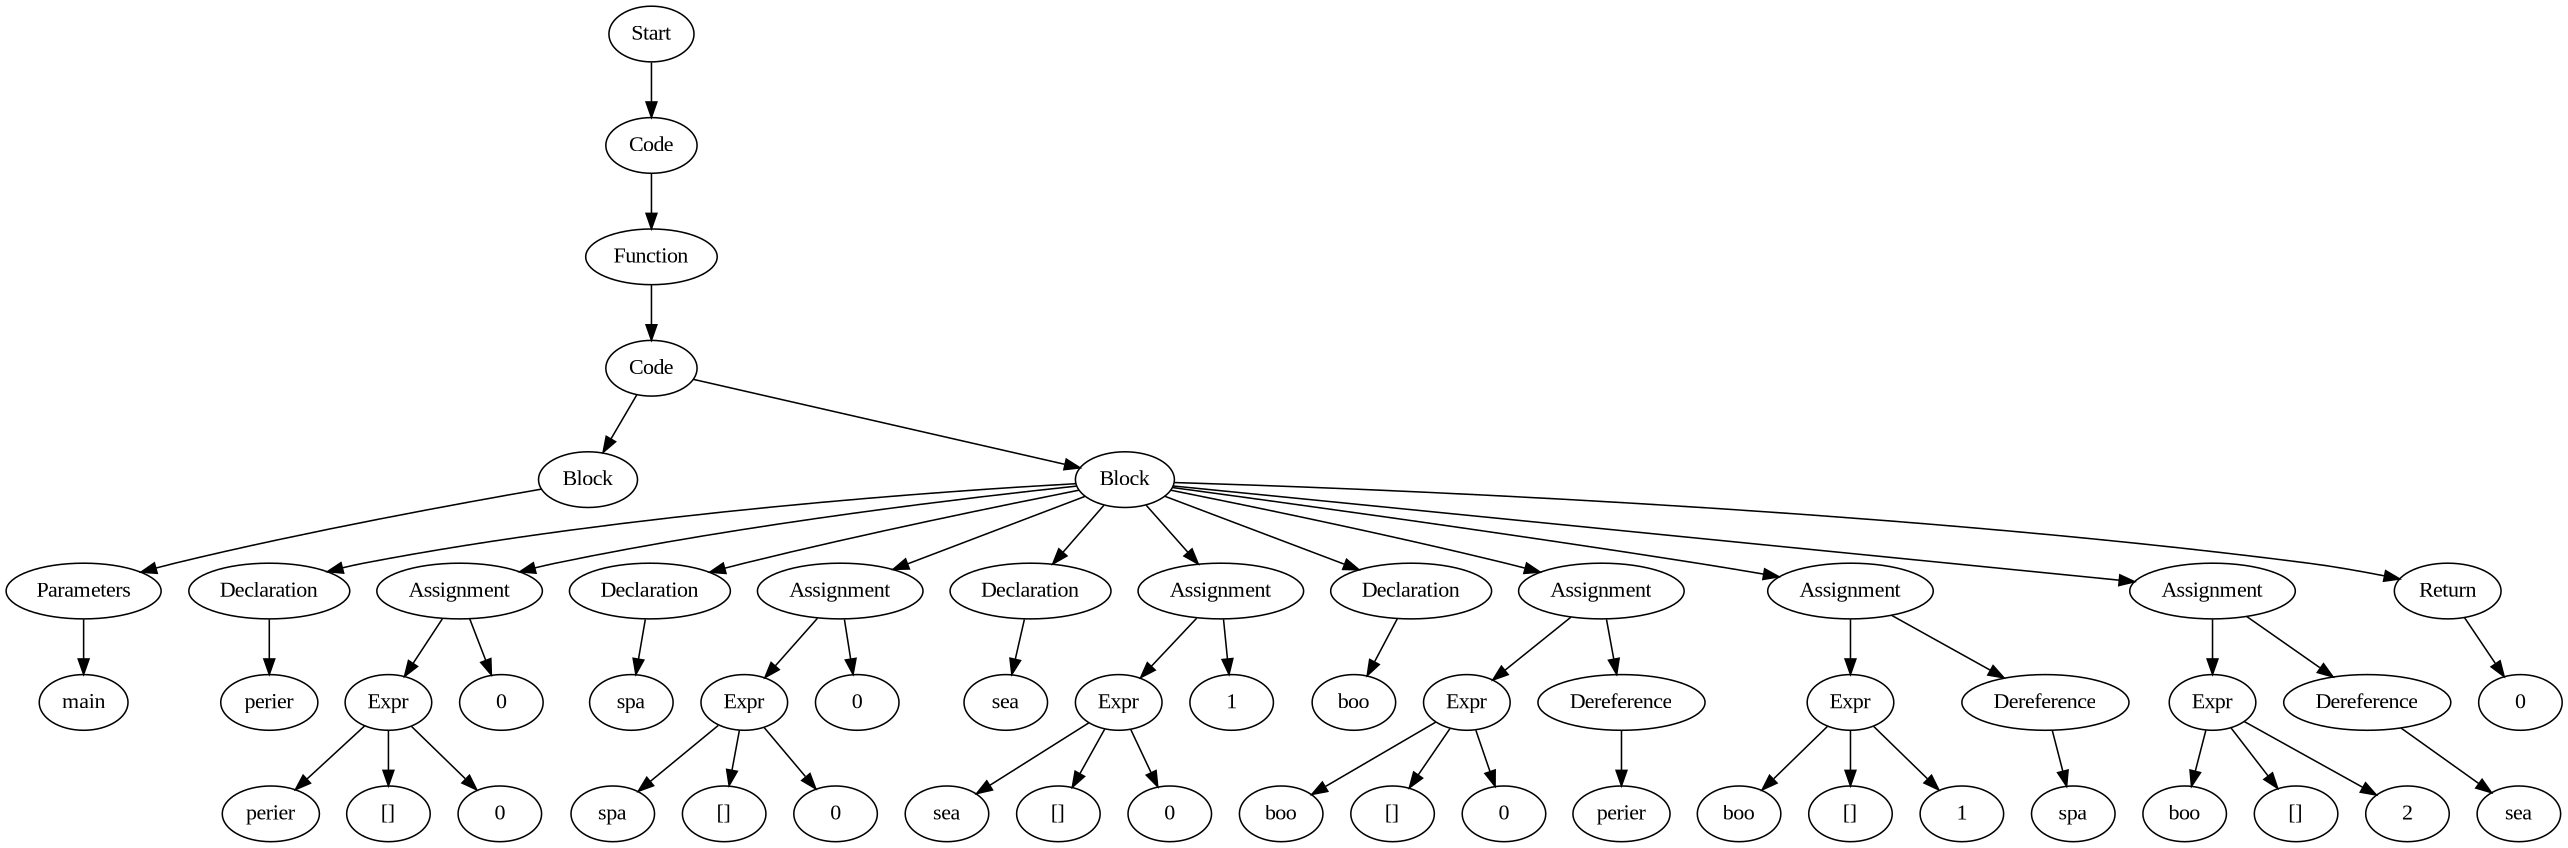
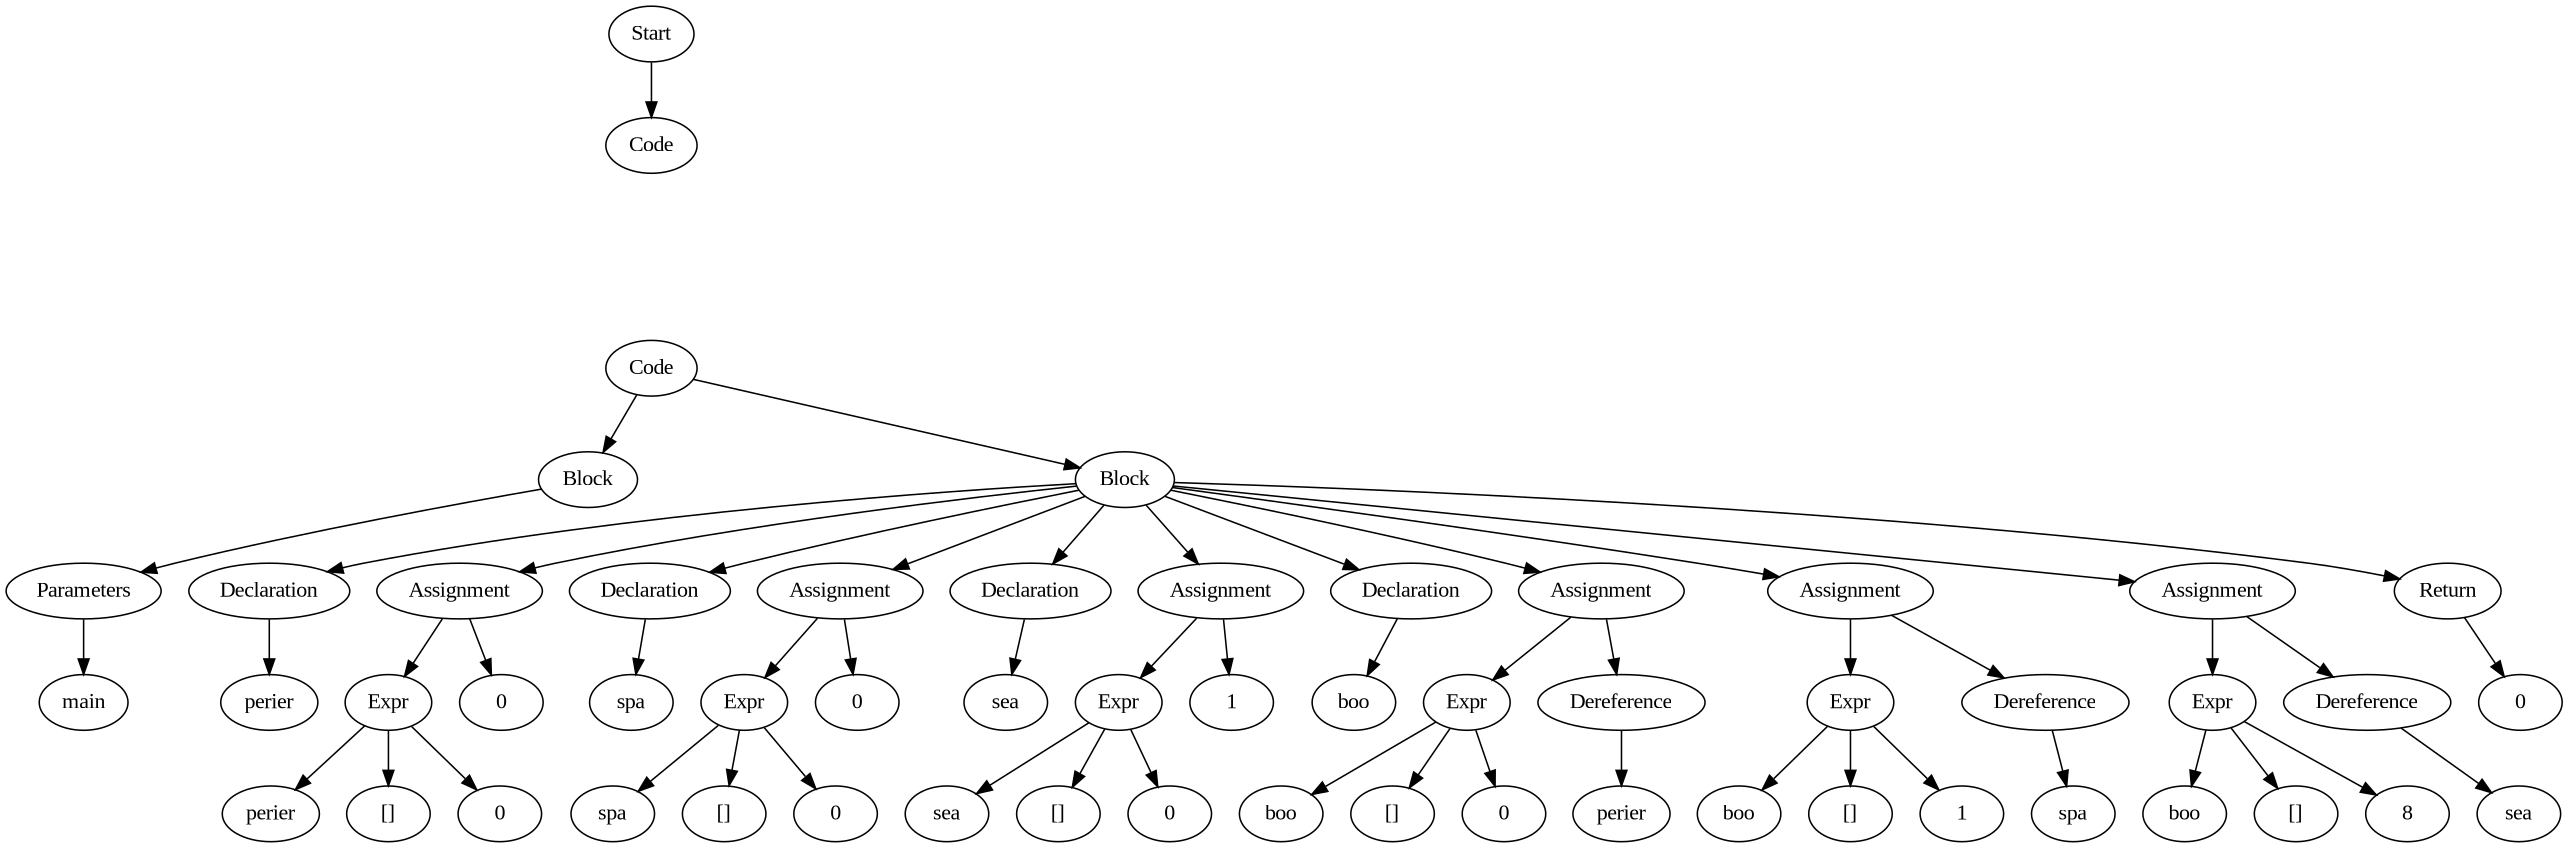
node "Function": removed
node "2": label "2" -> "8"
